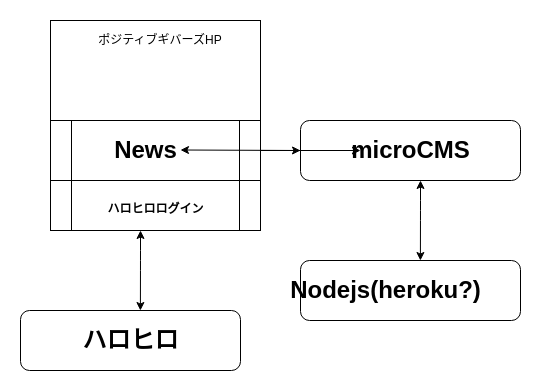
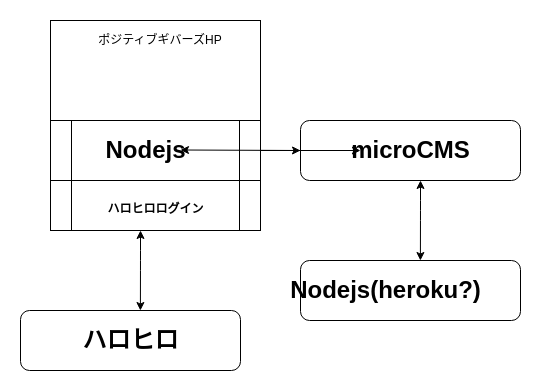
node "News": label "News" -> "Nodejs"
